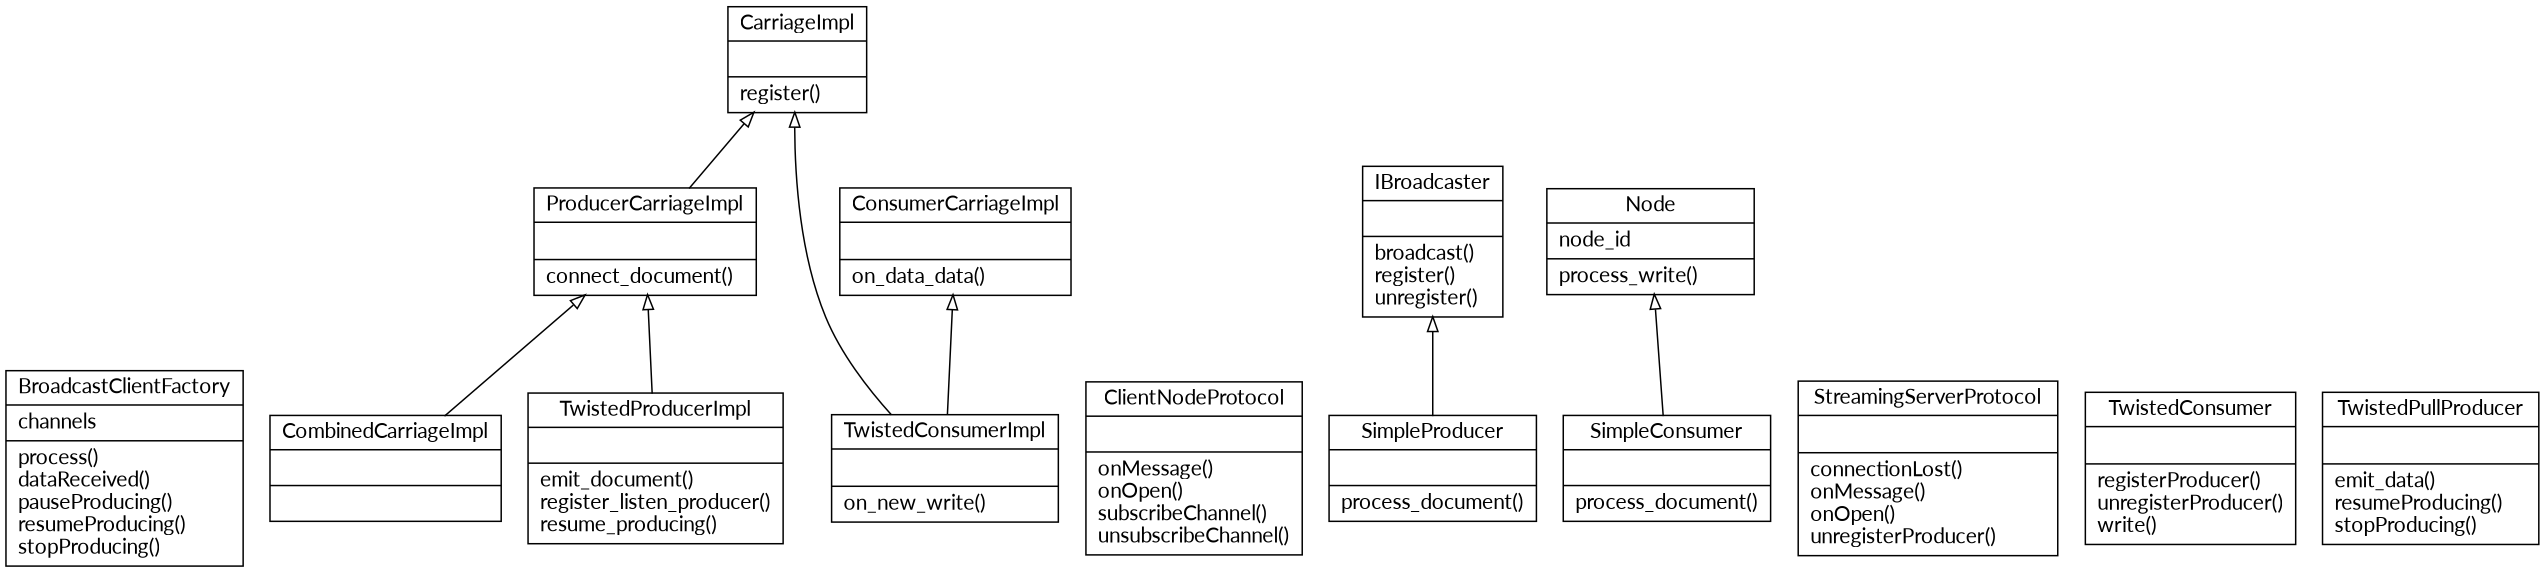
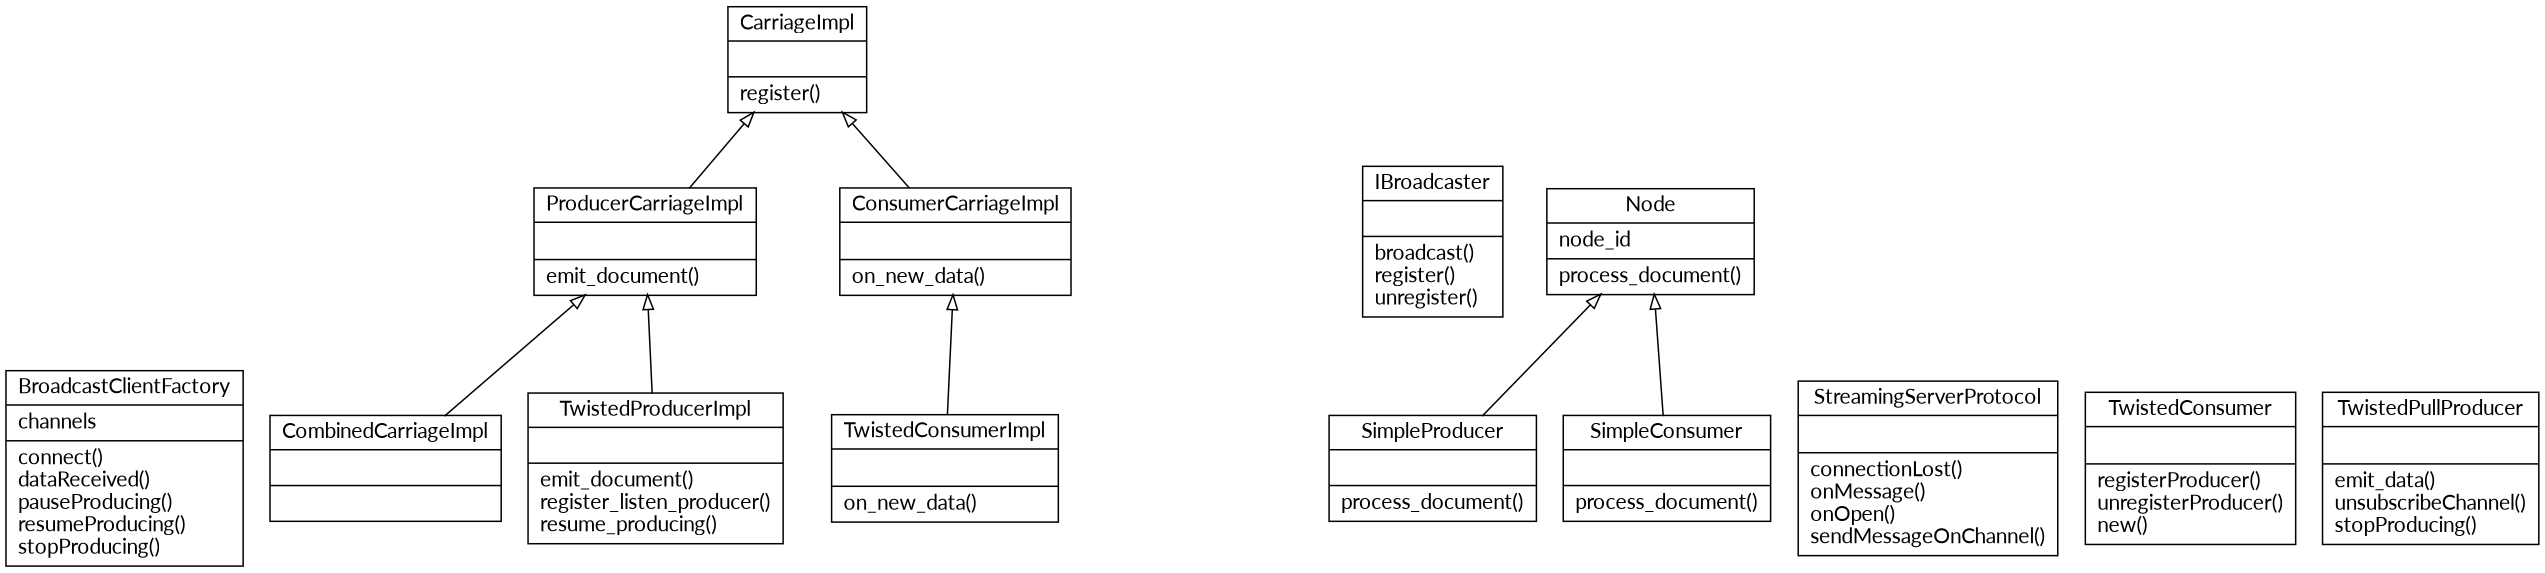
node "Node": text "process_write()" -> "process_document()"
node "ProducerCarriageImpl": text "connect_document()" -> "emit_document()"
node "ConsumerCarriageImpl": text "on_data_data()" -> "on_new_data()"
edge "TwistedConsumerImpl" -> "CarriageImpl": now "ConsumerCarriageImpl" -> "CarriageImpl"
edge "SimpleProducer" -> "IBroadcaster": now "SimpleProducer" -> "Node"
node "BroadcastClientFactory": text "process()" -> "connect()"
node "ClientNodeProtocol": removed
node "TwistedConsumerImpl": text "on_new_write()" -> "on_new_data()"
node "TwistedPullProducer": text "resumeProducing()" -> "unsubscribeChannel()"
node "TwistedConsumer": text "write()" -> "new()"
node "StreamingServerProtocol": text "unregisterProducer()" -> "sendMessageOnChannel()"
